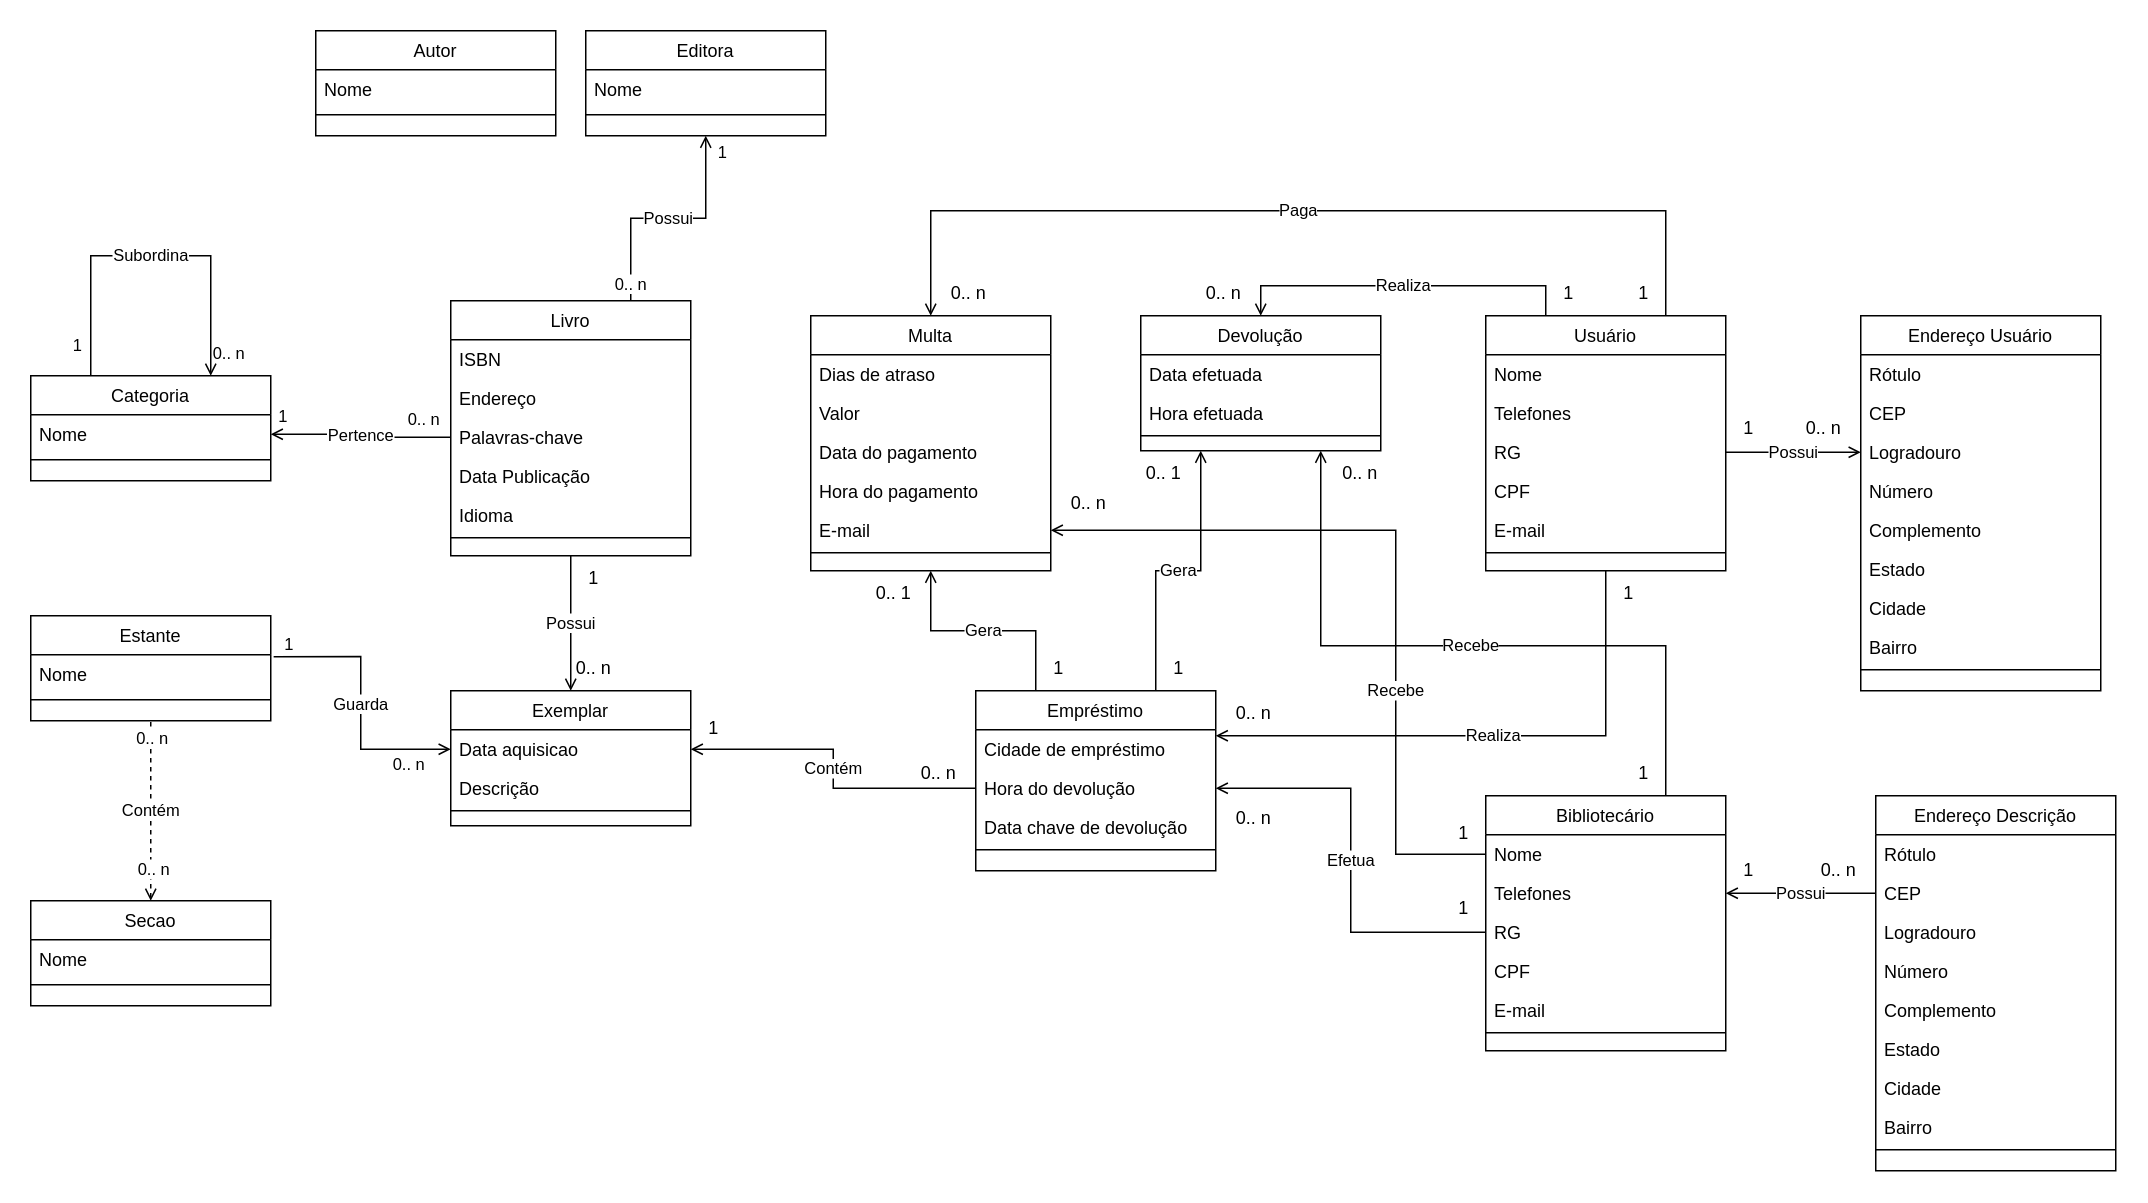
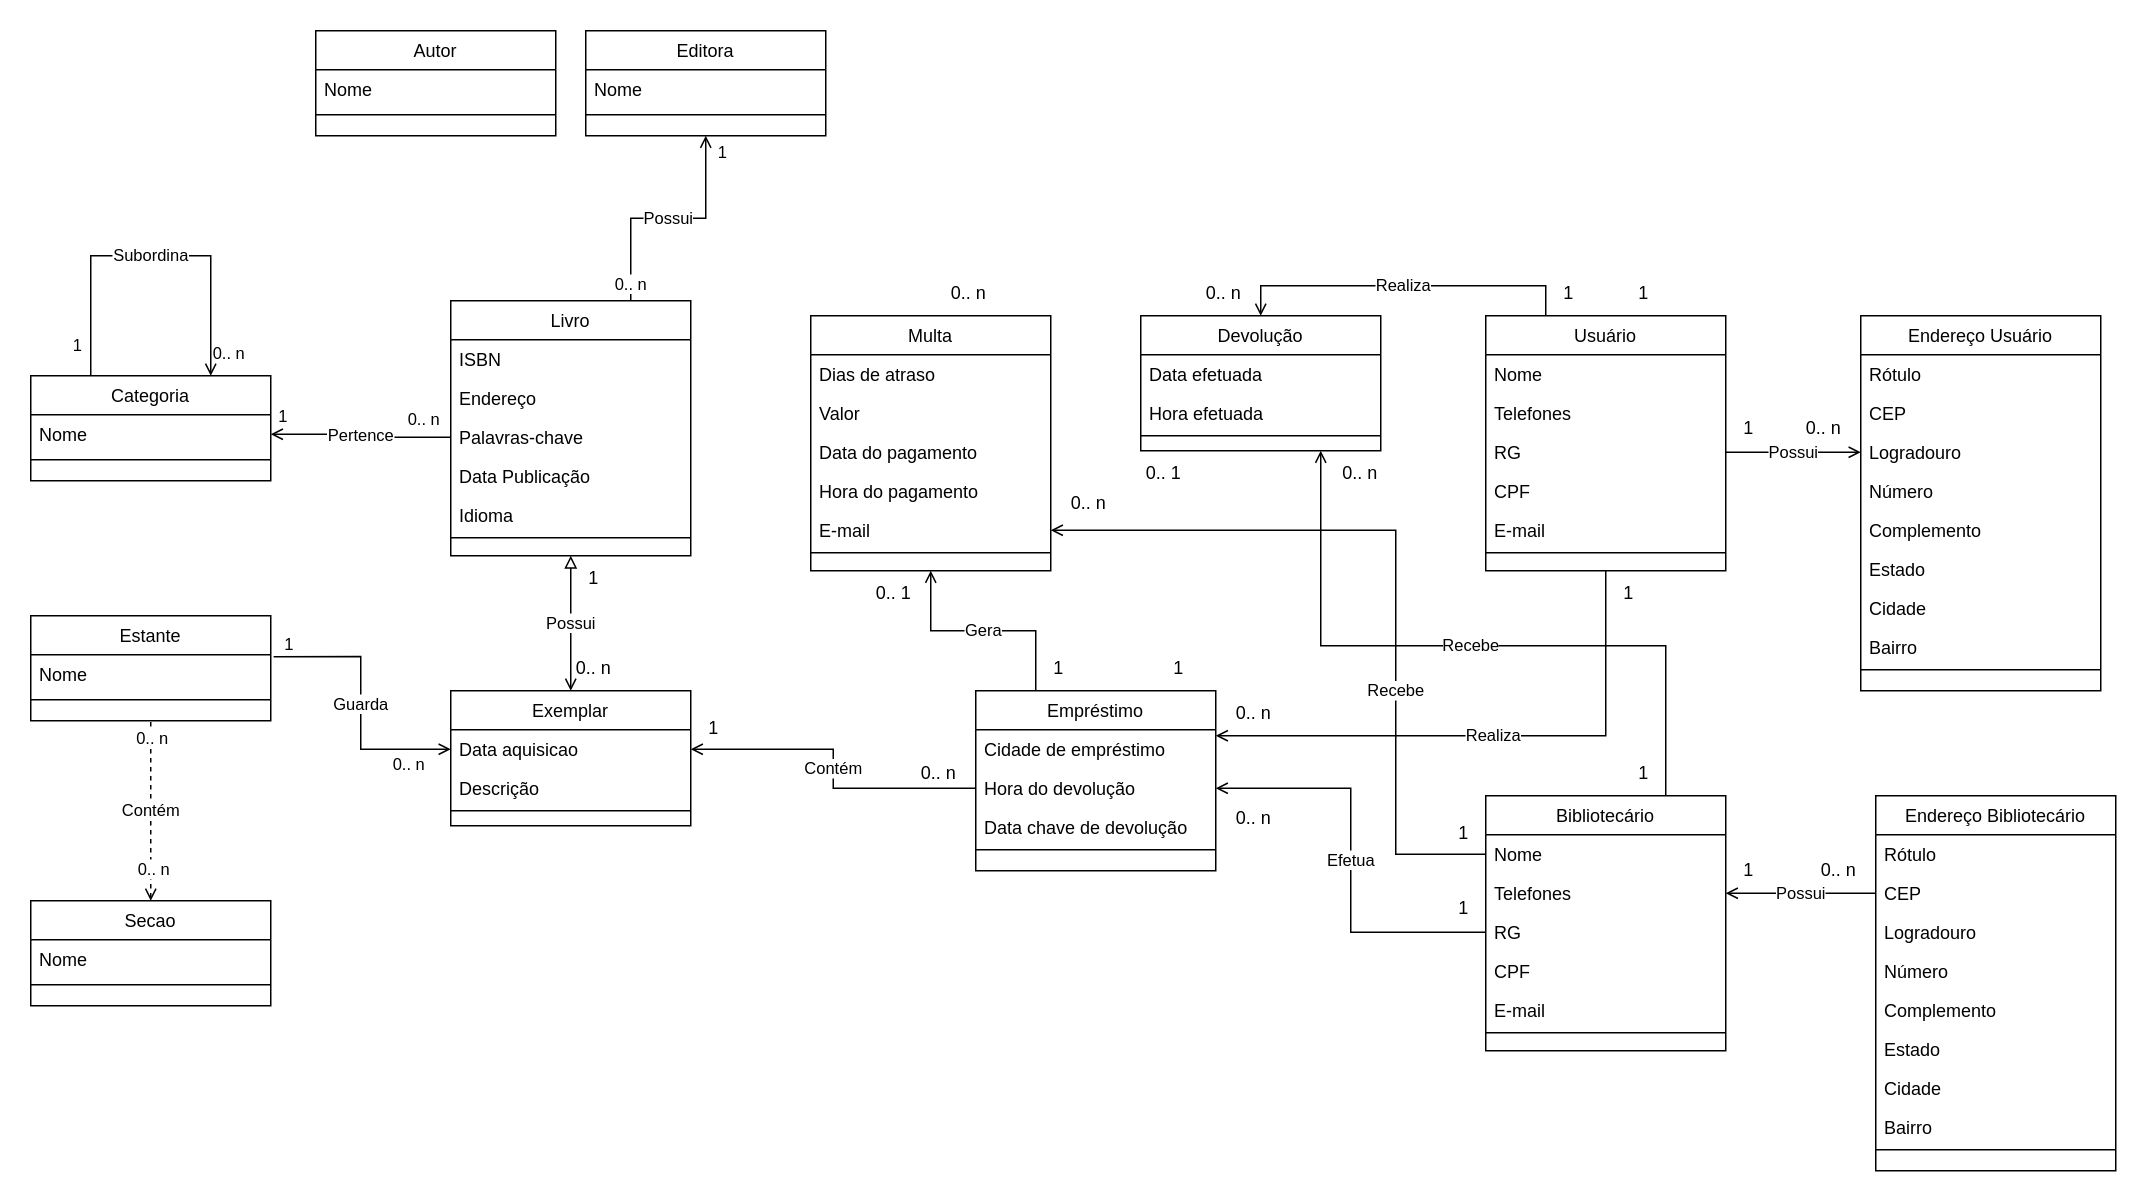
edge "Usuário" -> "Multa": removed, label "Paga"
edge "Livro" -> "Exemplar": arrowhead none -> block
edge "Empréstimo" -> "Devolução": removed, label "Gera"
node "Endereço Descrição": label "Endereço Descrição" -> "Endereço Bibliotecário"
